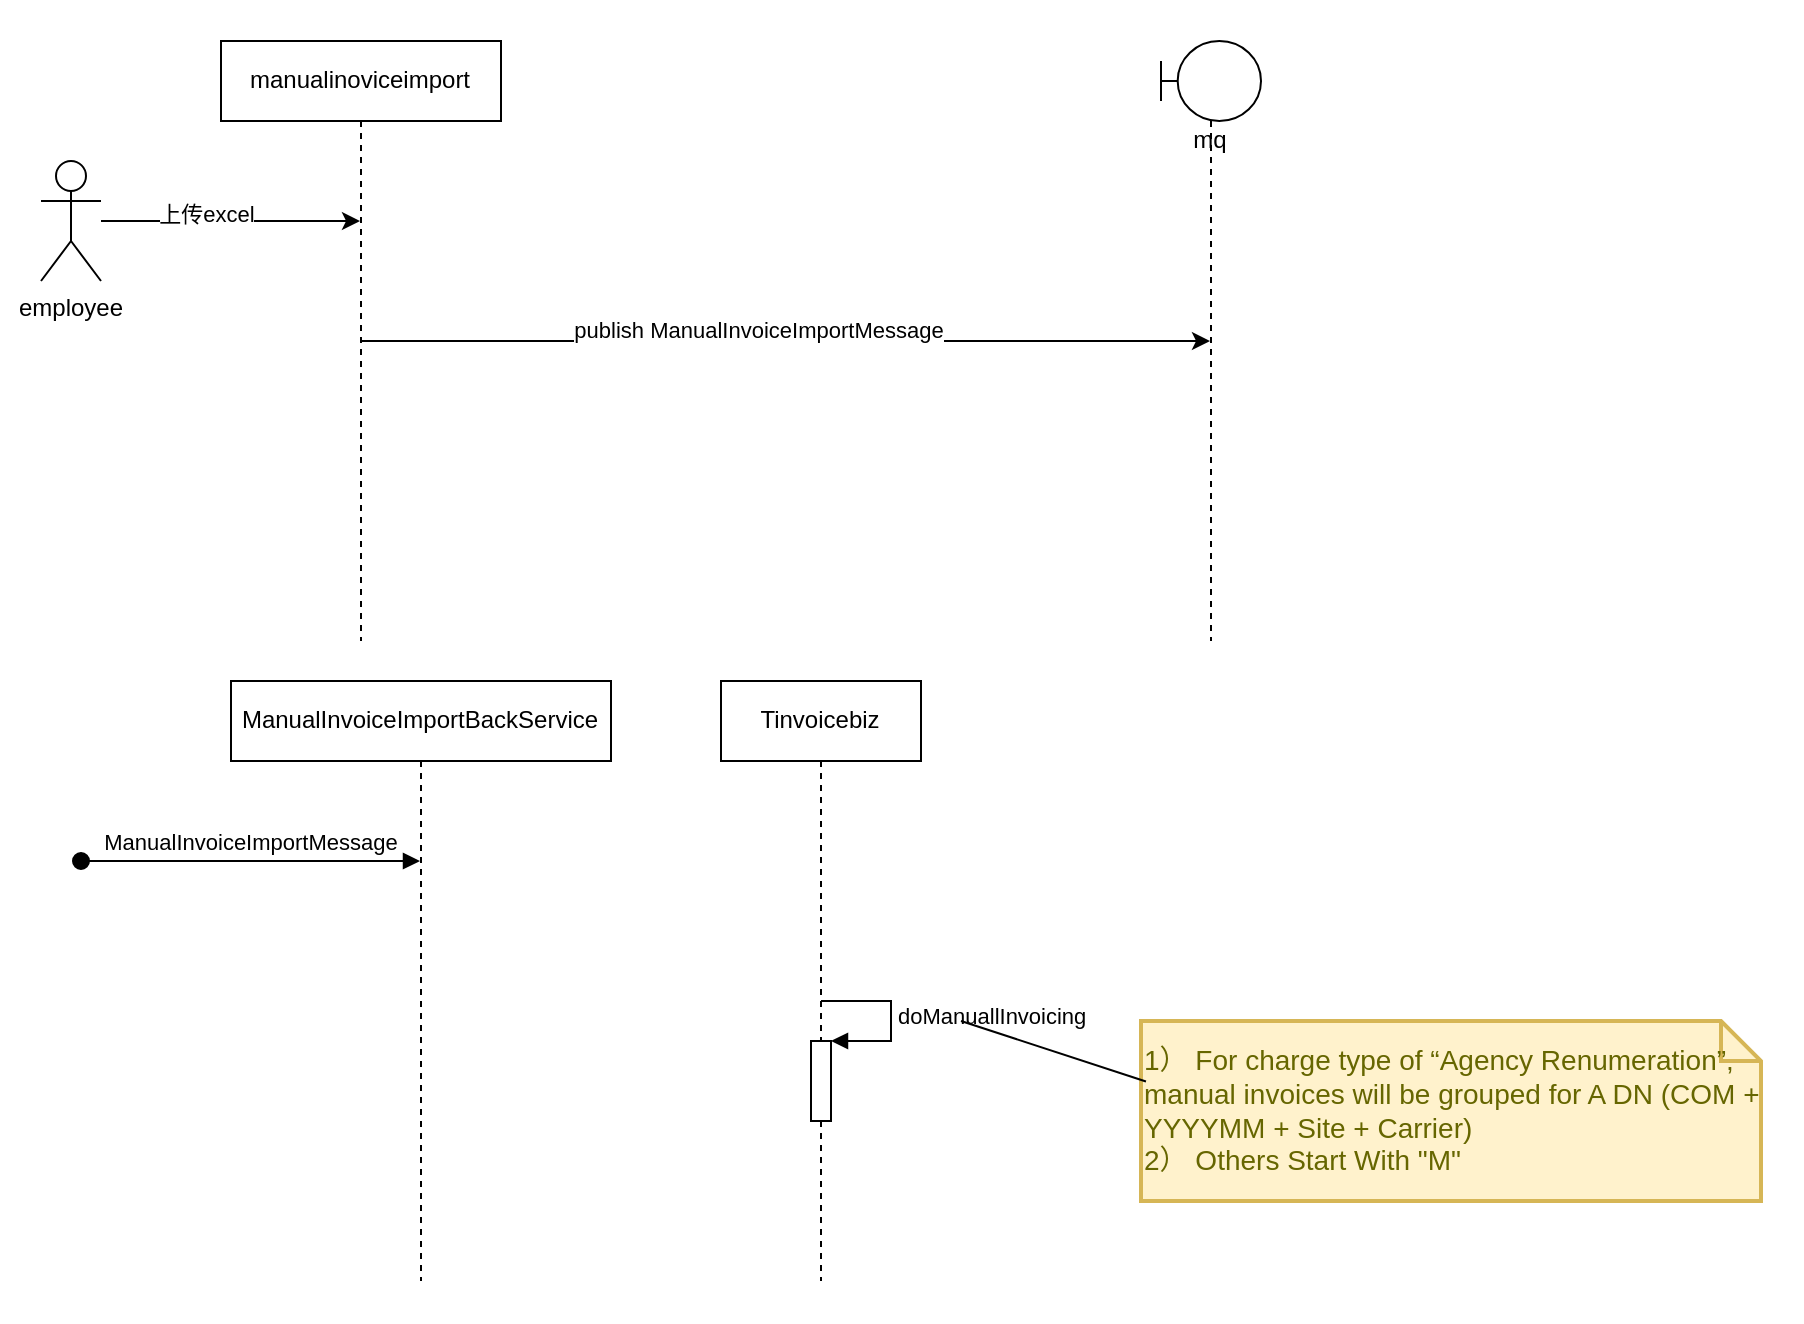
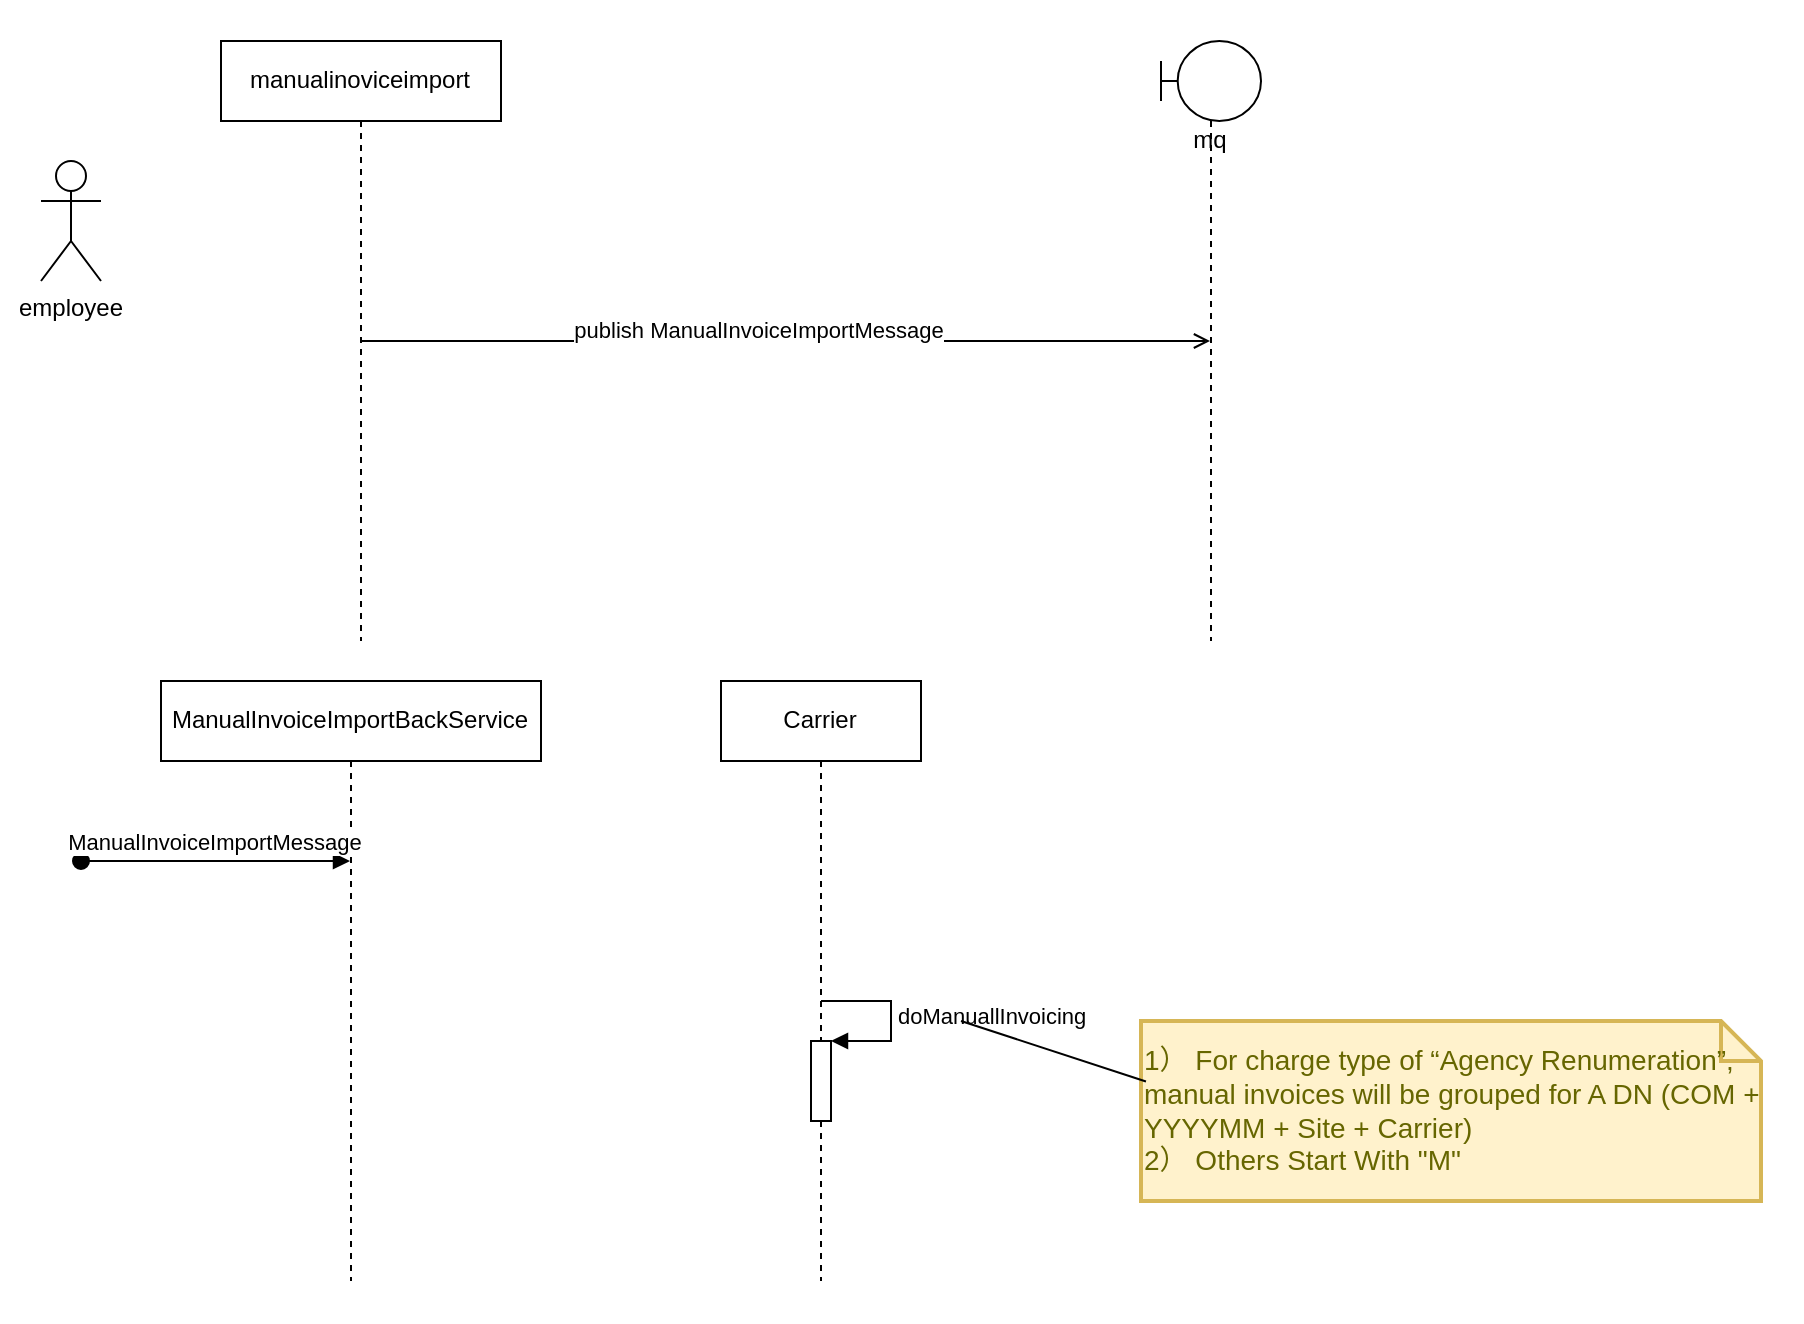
edge "employee" -> "manualinoviceimport": removed, label "上传excel"
edge "manualinoviceimport" -> "mq": arrowhead classic -> open
node "Tinvoicebiz": label "Tinvoicebiz" -> "Carrier"
node "ManualInvoiceImportBackService": moved (421, 981) -> (351, 981)
